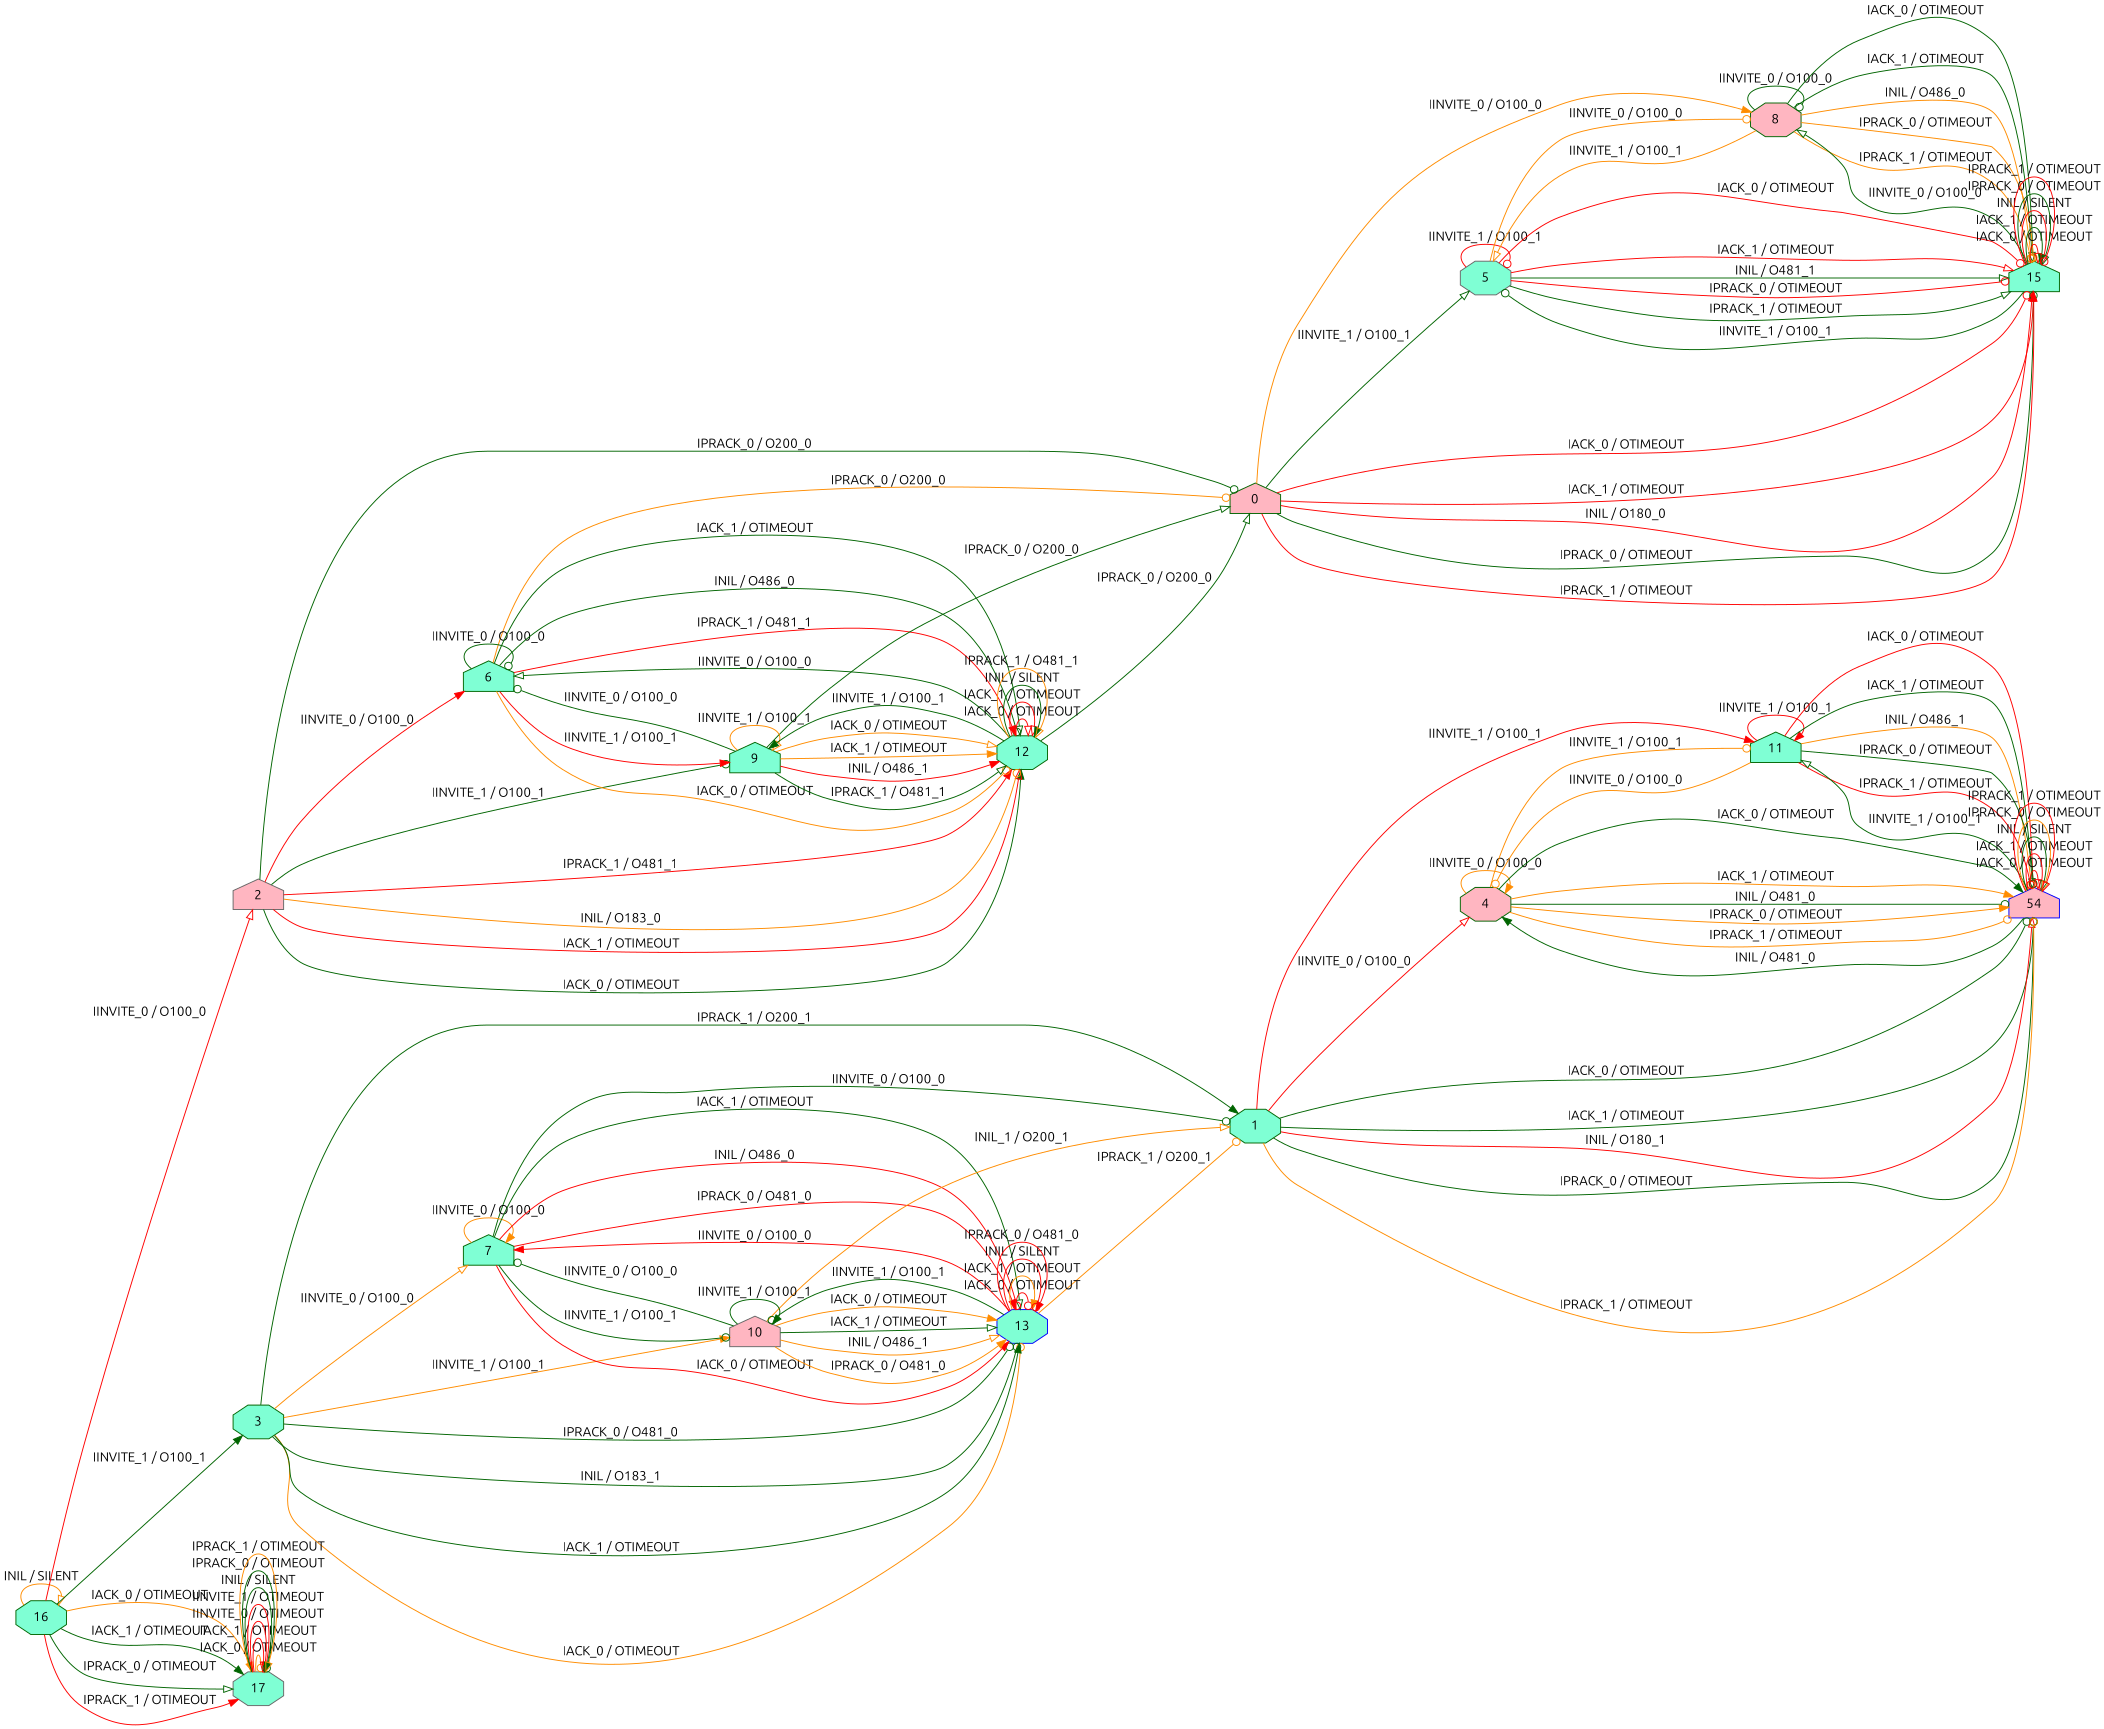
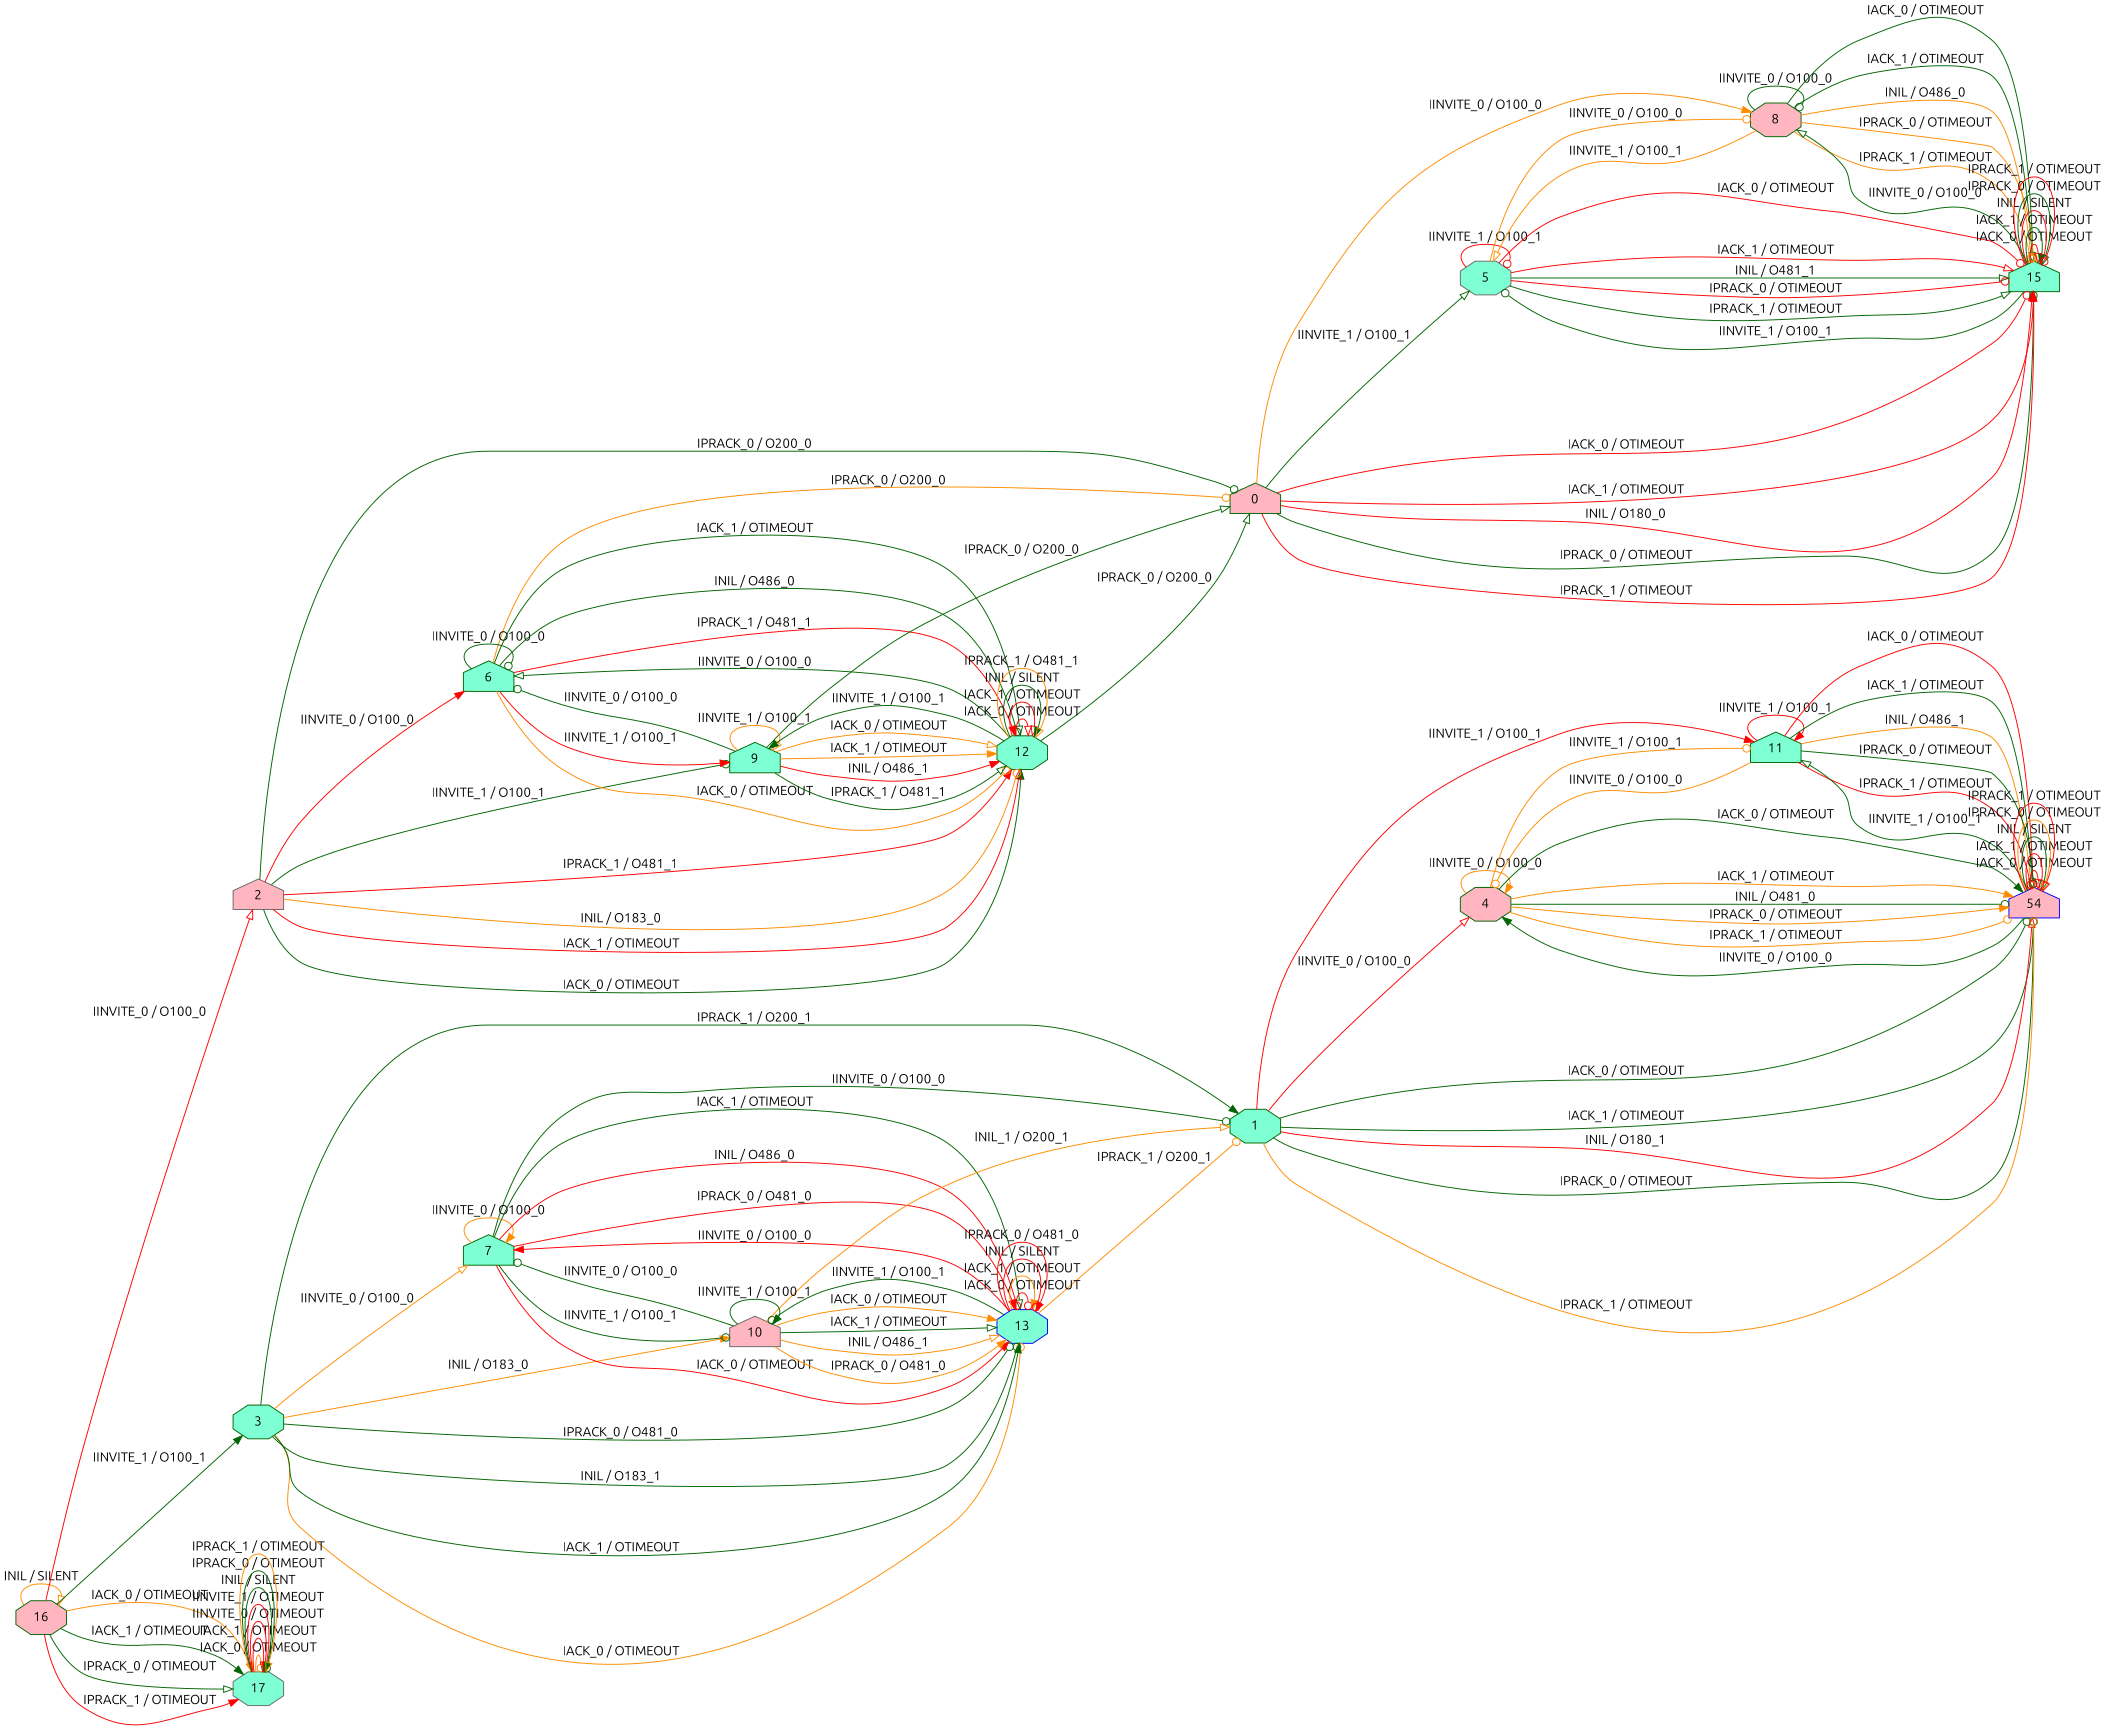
edge "54" -> "4": label "INIL / O481_0" -> "IINVITE_0 / O100_0"
edge "3" -> "10": label "IINVITE_1 / O100_1" -> "INIL / O183_0"
node "16": fillcolor aquamarine -> lightpink
